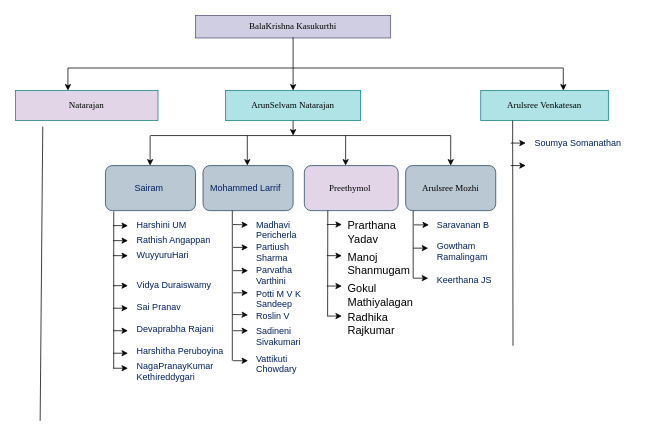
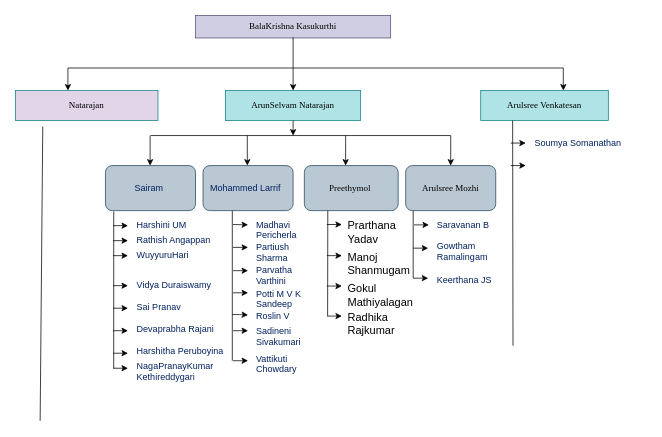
node "Preethymol": fillcolor #e1d5e7 -> #bac8d3
